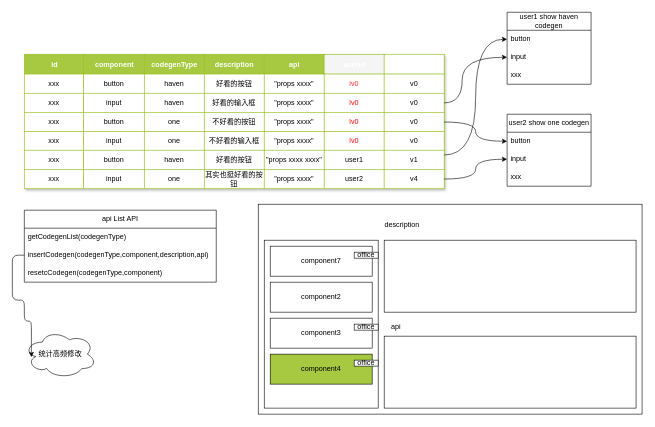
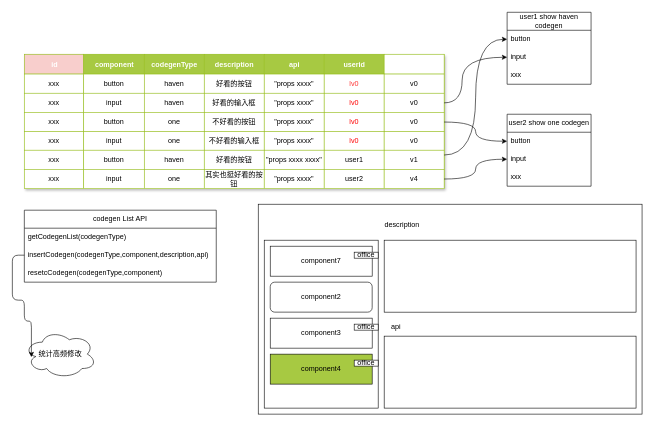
node "id": fillcolor #a7c942 -> #f8cecc
node "userid": fillcolor #f5f5f5 -> #a7c942
node "api List API": label "api List API" -> "codegen List API"
node "component2": shape rectangle -> rounded rectangle
